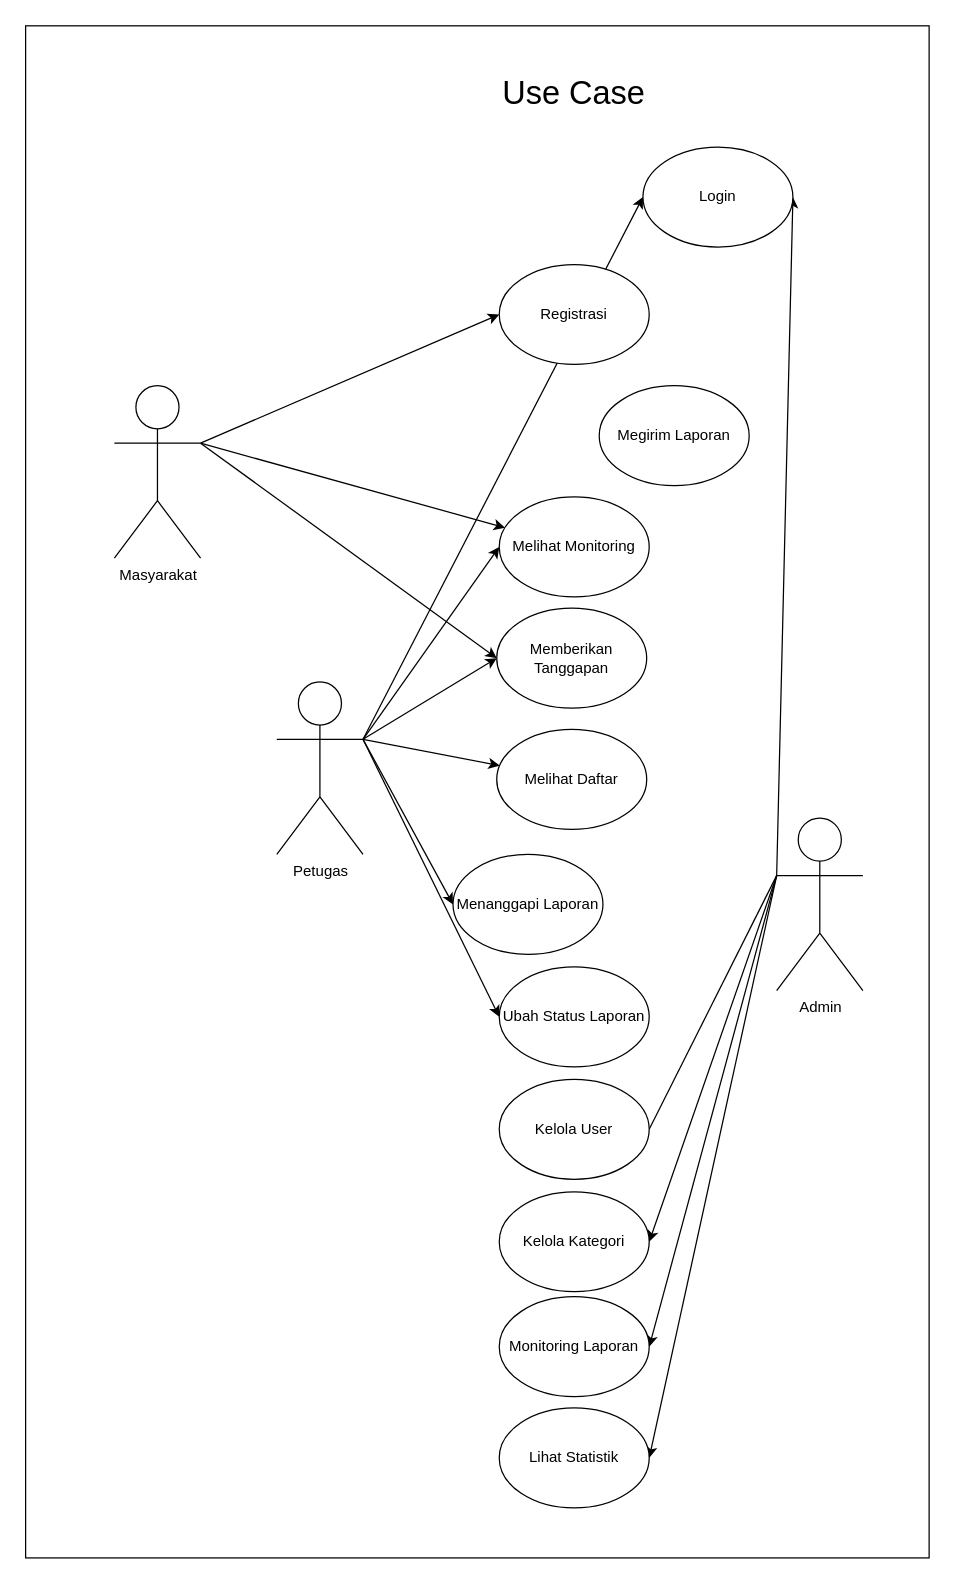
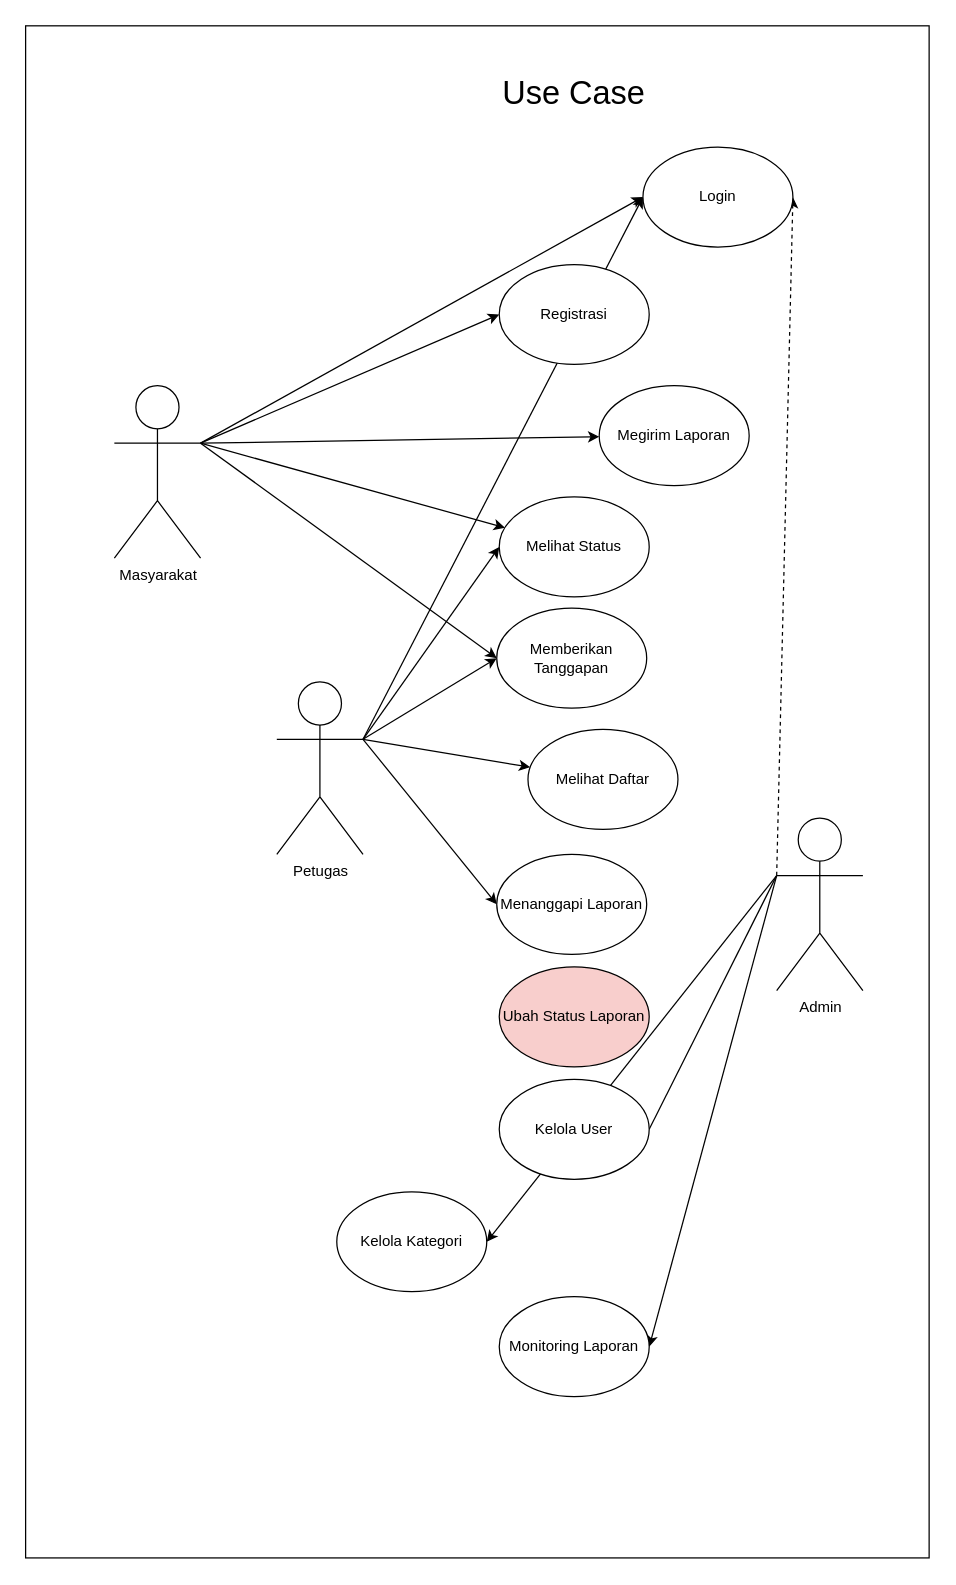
edge "Masyarakat" -> "Login": added
edge "Masyarakat" -> "Megirim Laporan": added
edge "Admin" -> "Login": style solid -> dashed
node "Melihat Monitoring": label "Melihat Monitoring" -> "Melihat Status"
node "Melihat Daftar": moved (572, 779) -> (603, 779)
edge "Petugas" -> "Ubah Status Laporan": removed
node "Menanggapi Laporan": moved (528, 904) -> (572, 904)
node "Ubah Status Laporan": fillcolor #ffffff -> #f8cecc
edge "Admin" -> "Lihat Statistik": removed
node "Kelola Kategori": moved (574, 1242) -> (412, 1242)
node "Lihat Statistik": removed
